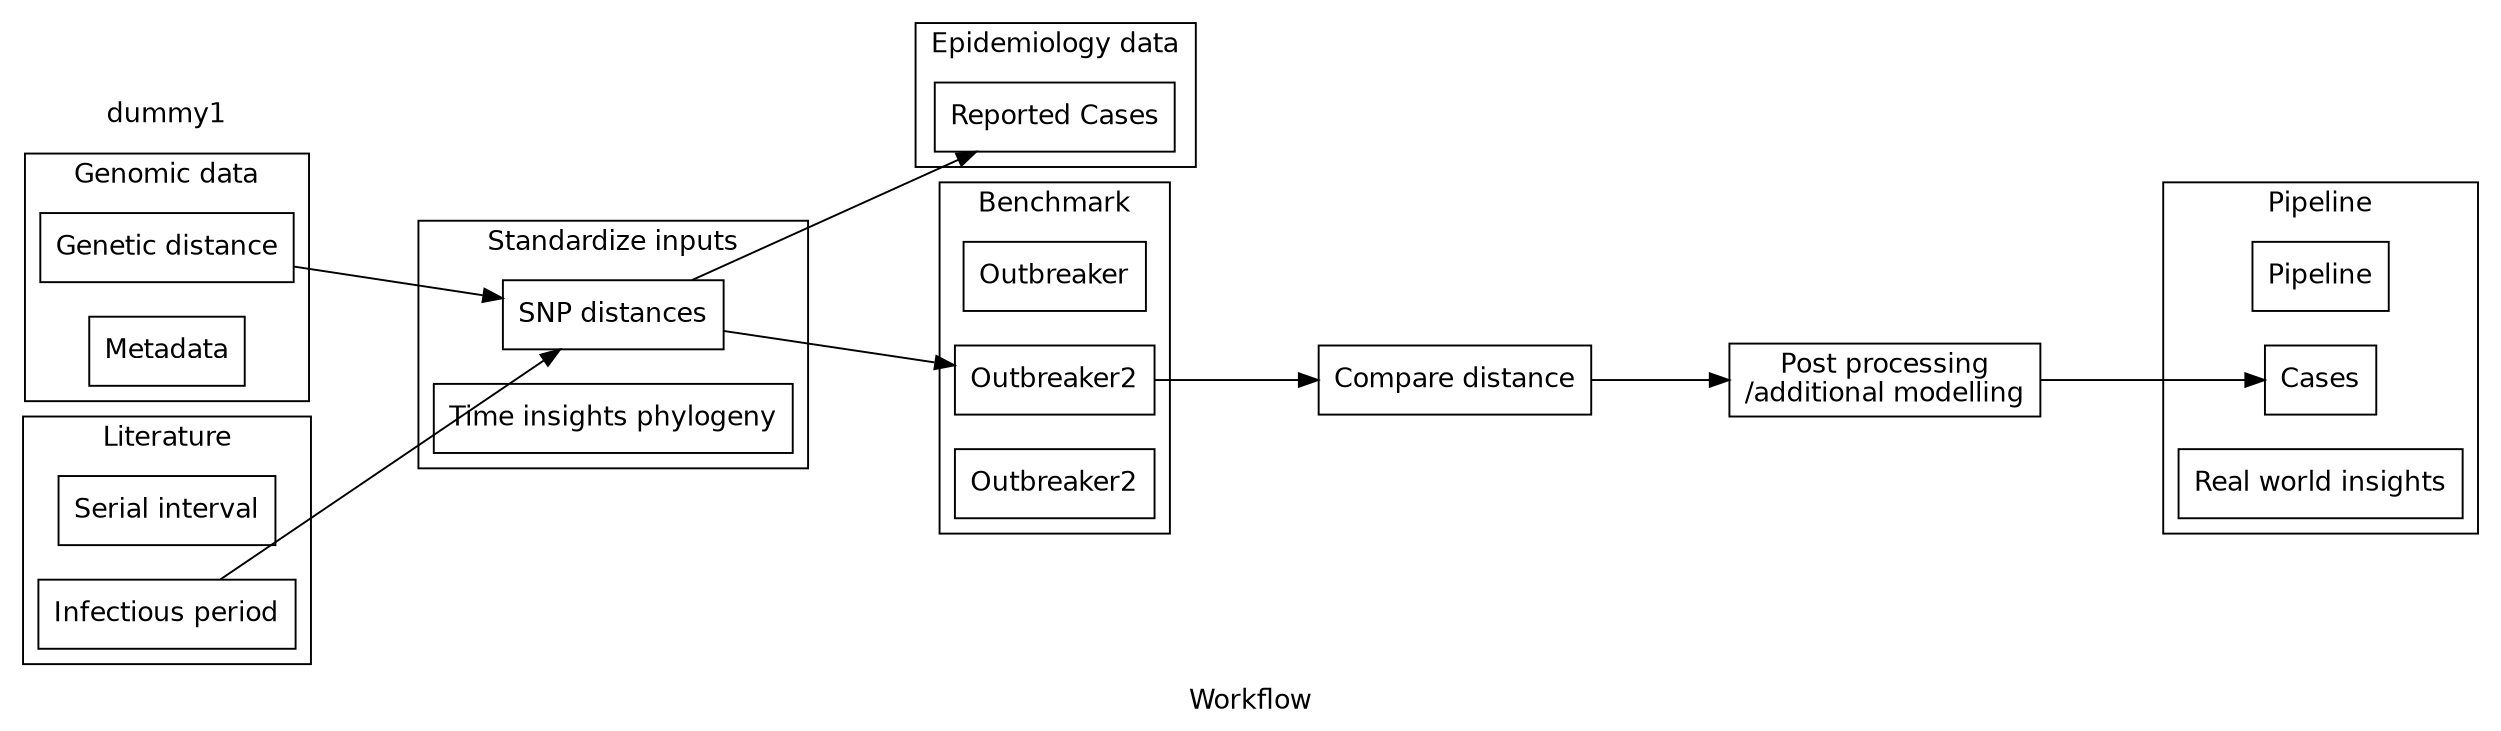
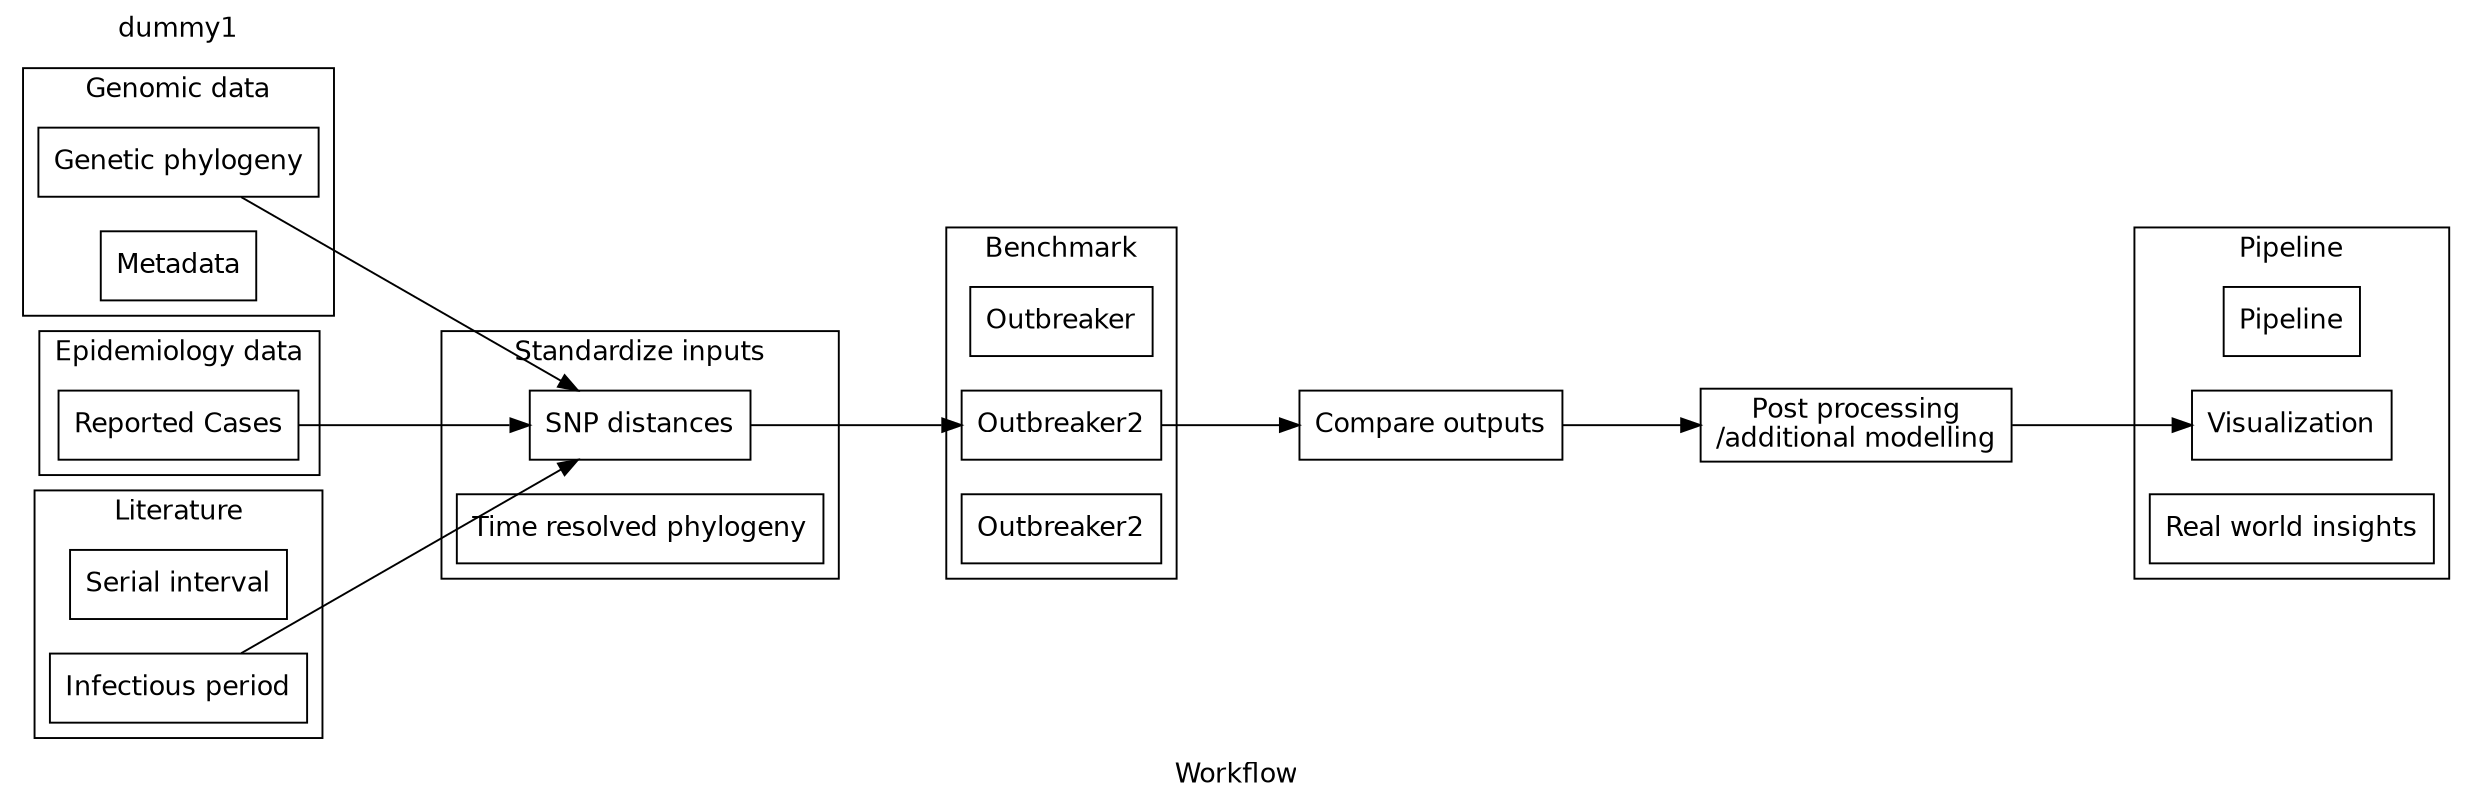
edge "SNP distances" -> "Reported Cases": reversed
node "Genetic distance": label "Genetic distance" -> "Genetic phylogeny"
node "Compare distance": label "Compare distance" -> "Compare outputs"
node "Cases": label "Cases" -> "Visualization"
node "Time insights phylogeny": label "Time insights phylogeny" -> "Time resolved phylogeny"
